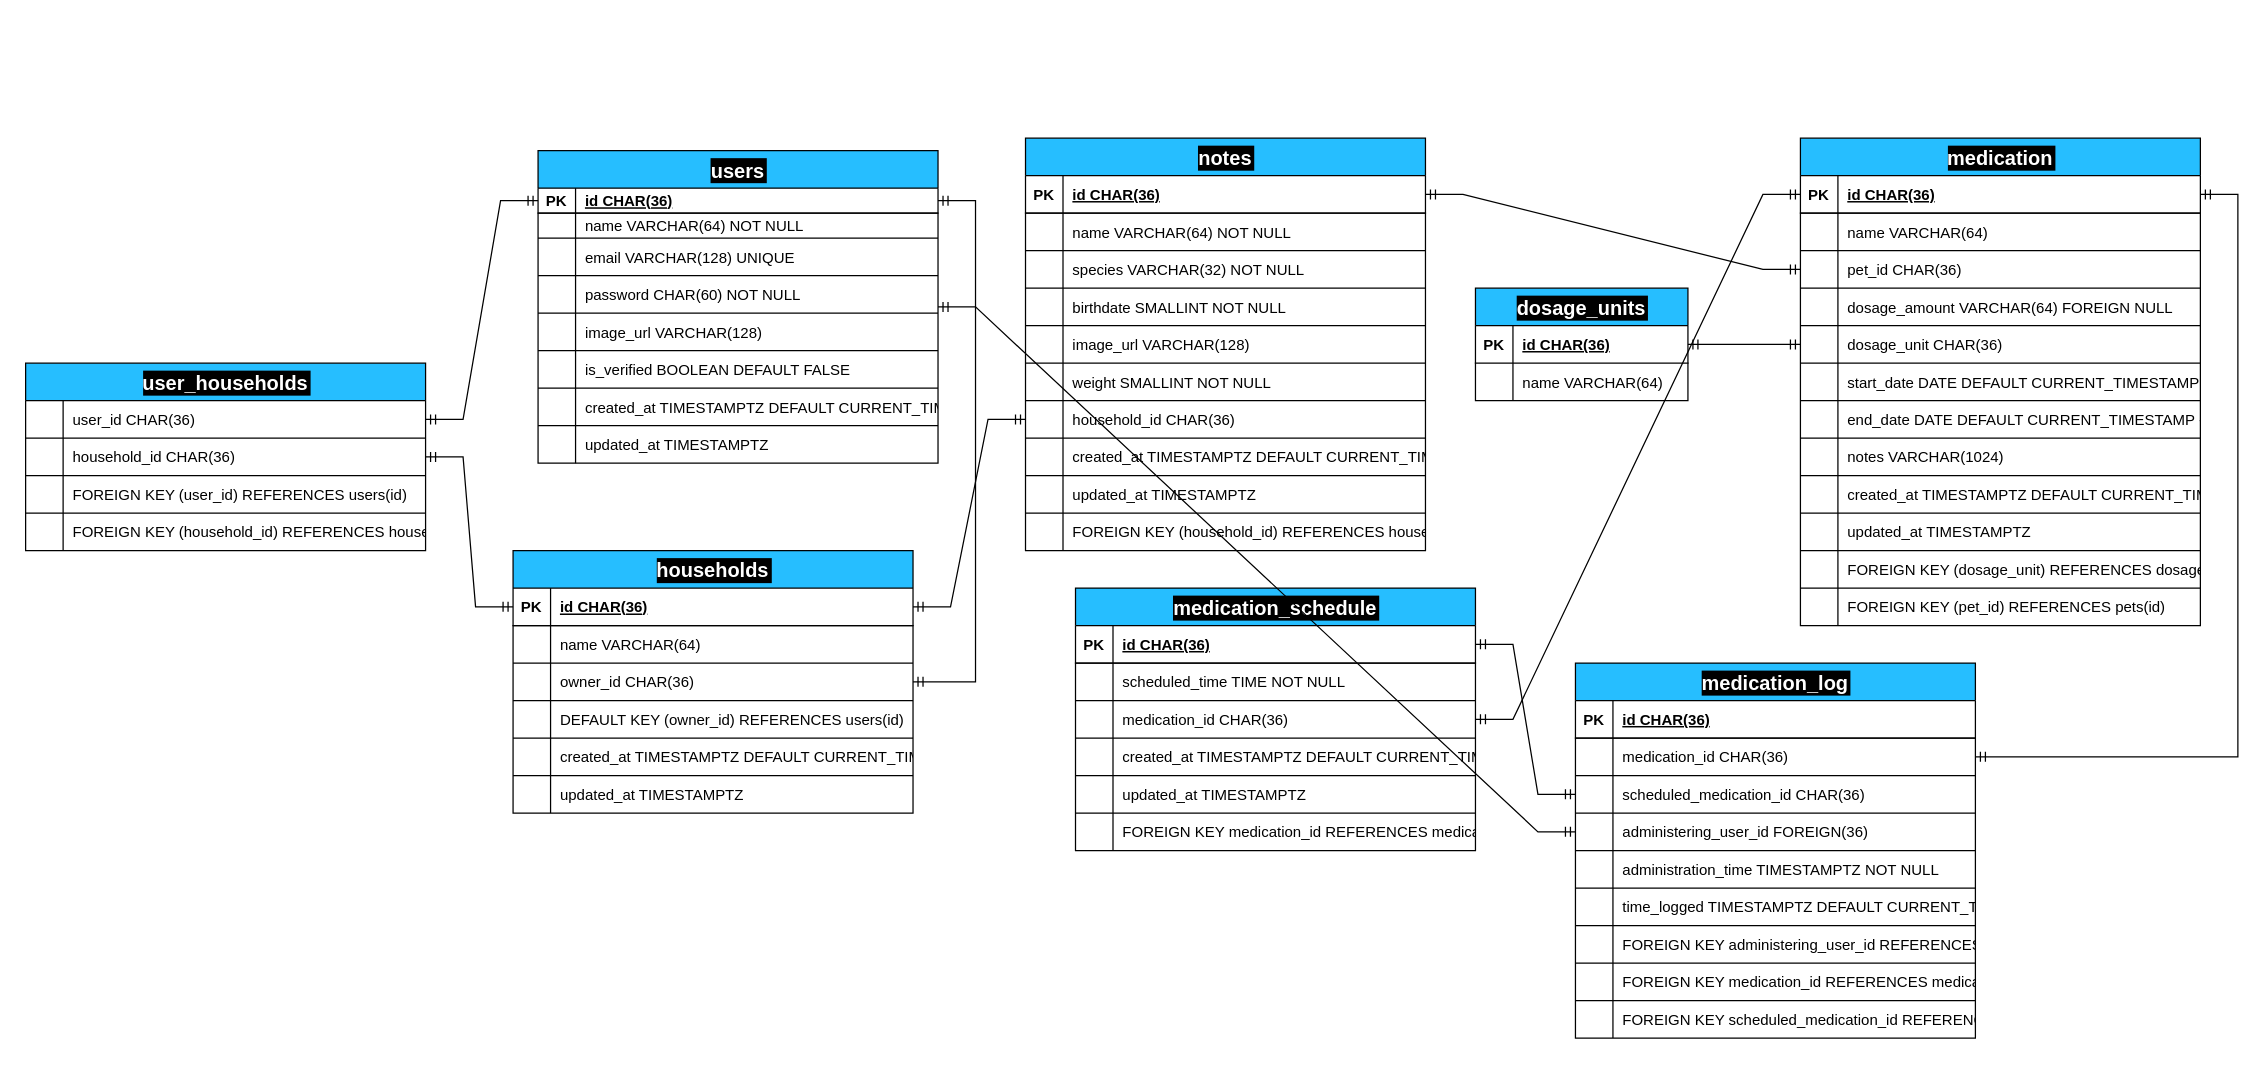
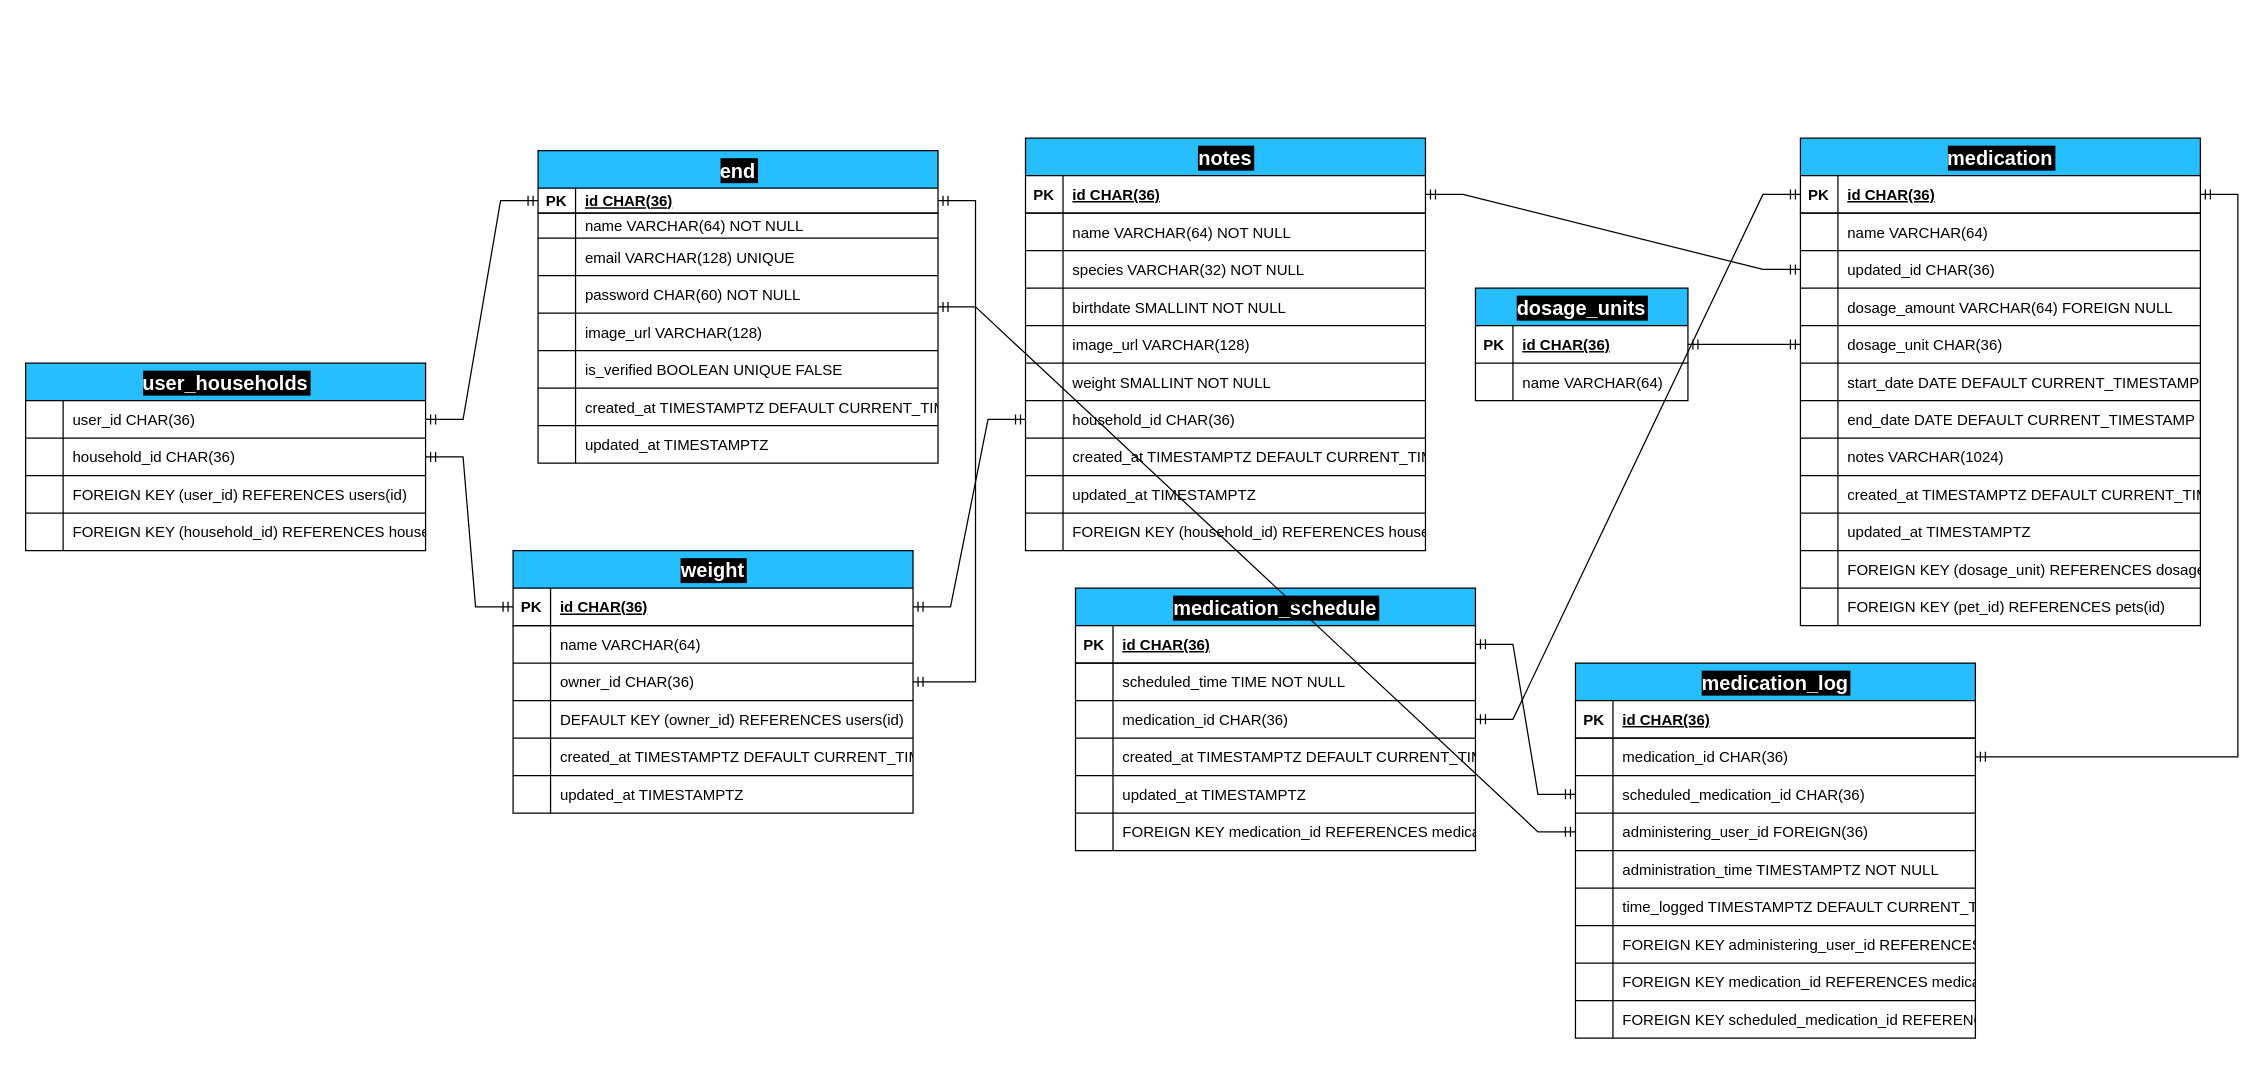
node "users": label "users" -> "end"
node "pet_id CHAR(36)": label "pet_id CHAR(36)" -> "updated_id CHAR(36)"
node "is_verified BOOLEAN DEFAULT FALSE": label "is_verified BOOLEAN DEFAULT FALSE" -> "is_verified BOOLEAN UNIQUE FALSE"
node "households": label "households" -> "weight"
